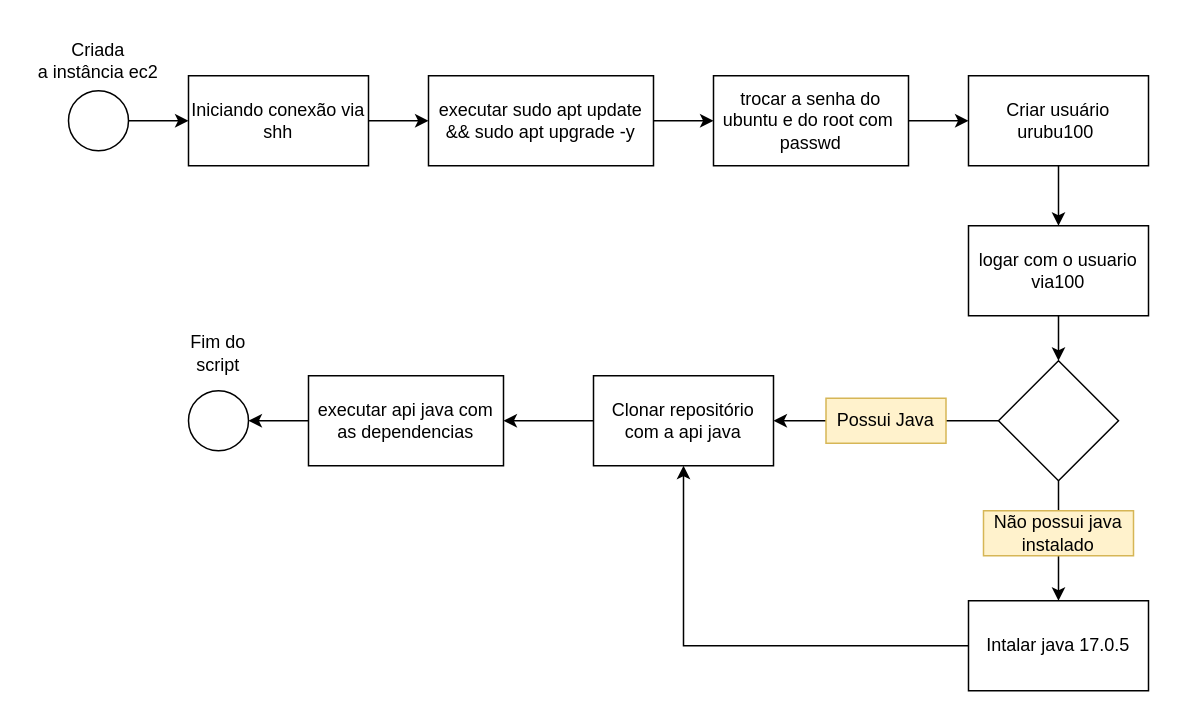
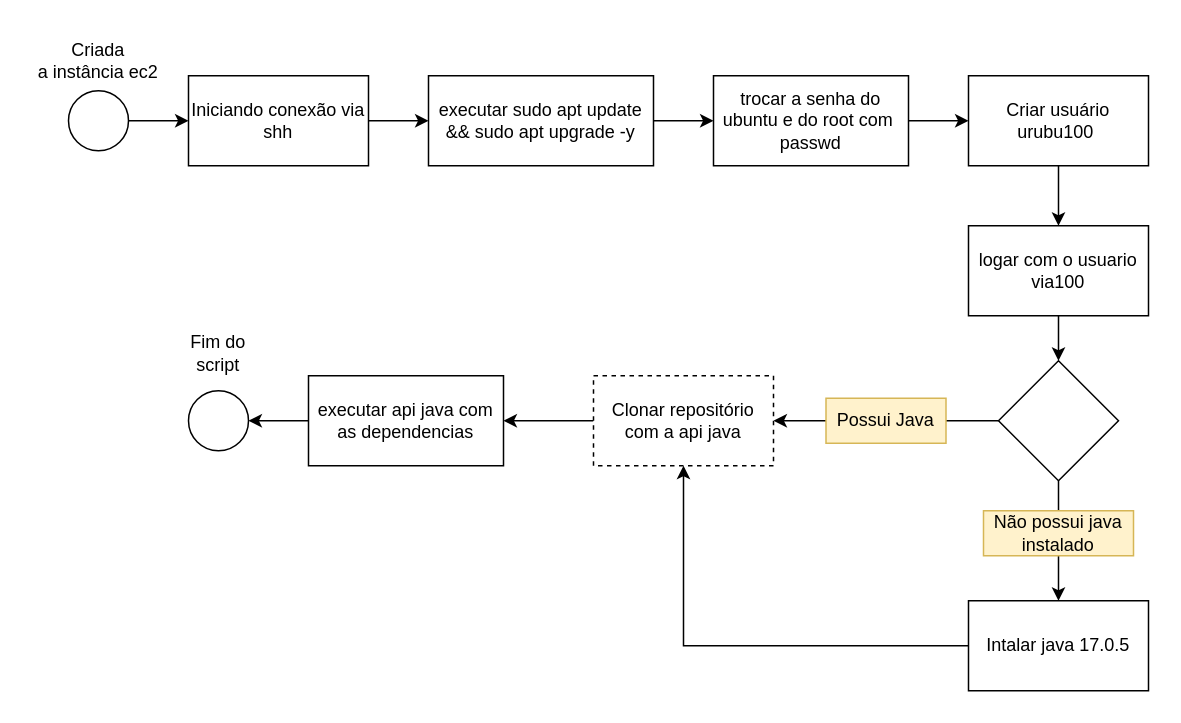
node "Clonar repositório com a api java": style solid -> dashed
